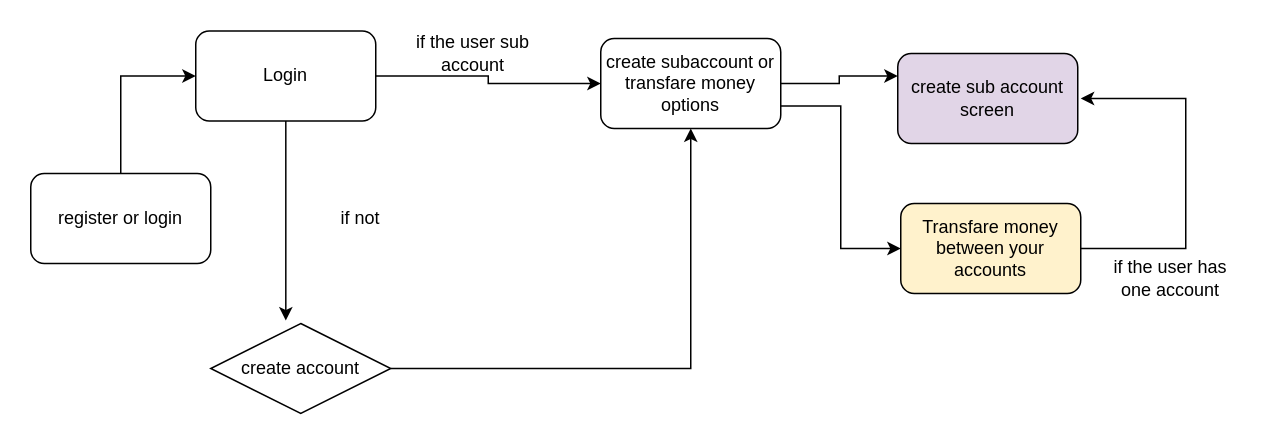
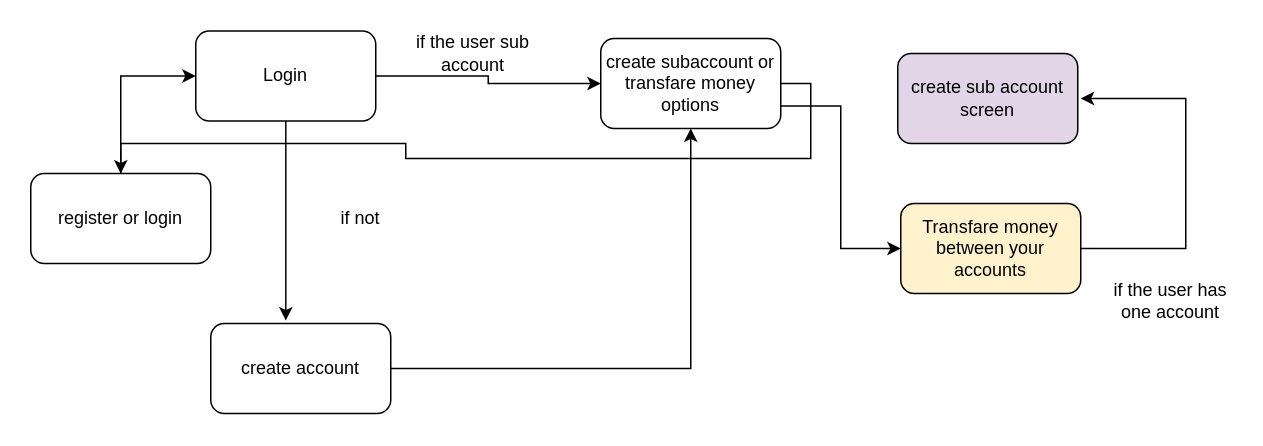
edge "create subaccount or transfare money options" -> "create sub account screen": now "create subaccount or transfare money options" -> "register or login"
node "if the user has one account": moved (1171, 278) -> (1171, 301)
node "create account": shape diamond -> rounded rectangle
